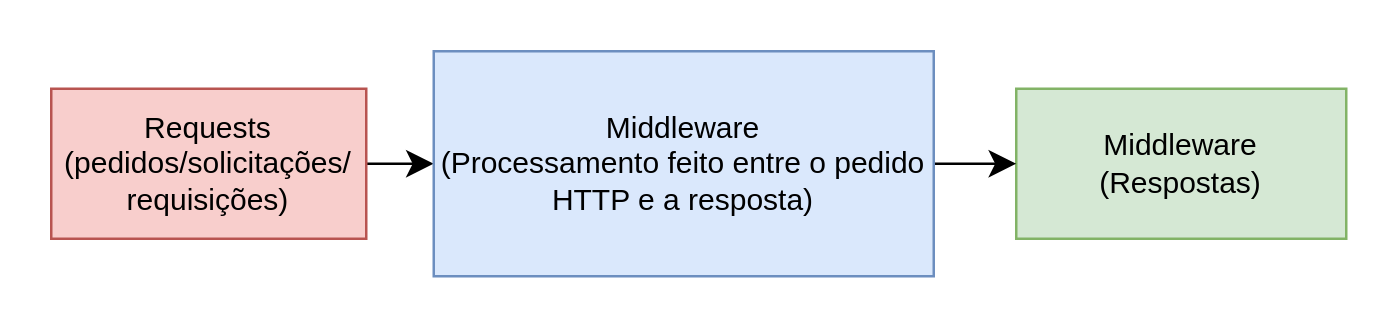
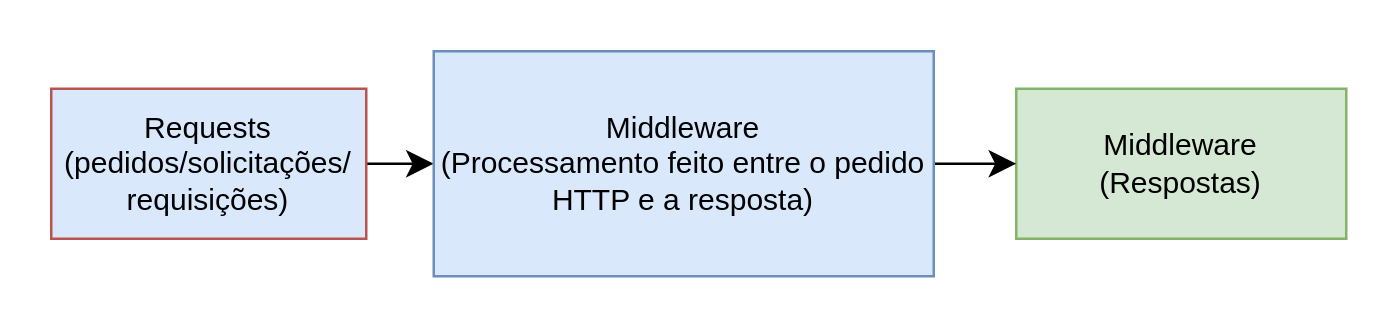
node "Requests (pedidos/solicitações/ requisições)": fillcolor #f8cecc -> #dae8fc
